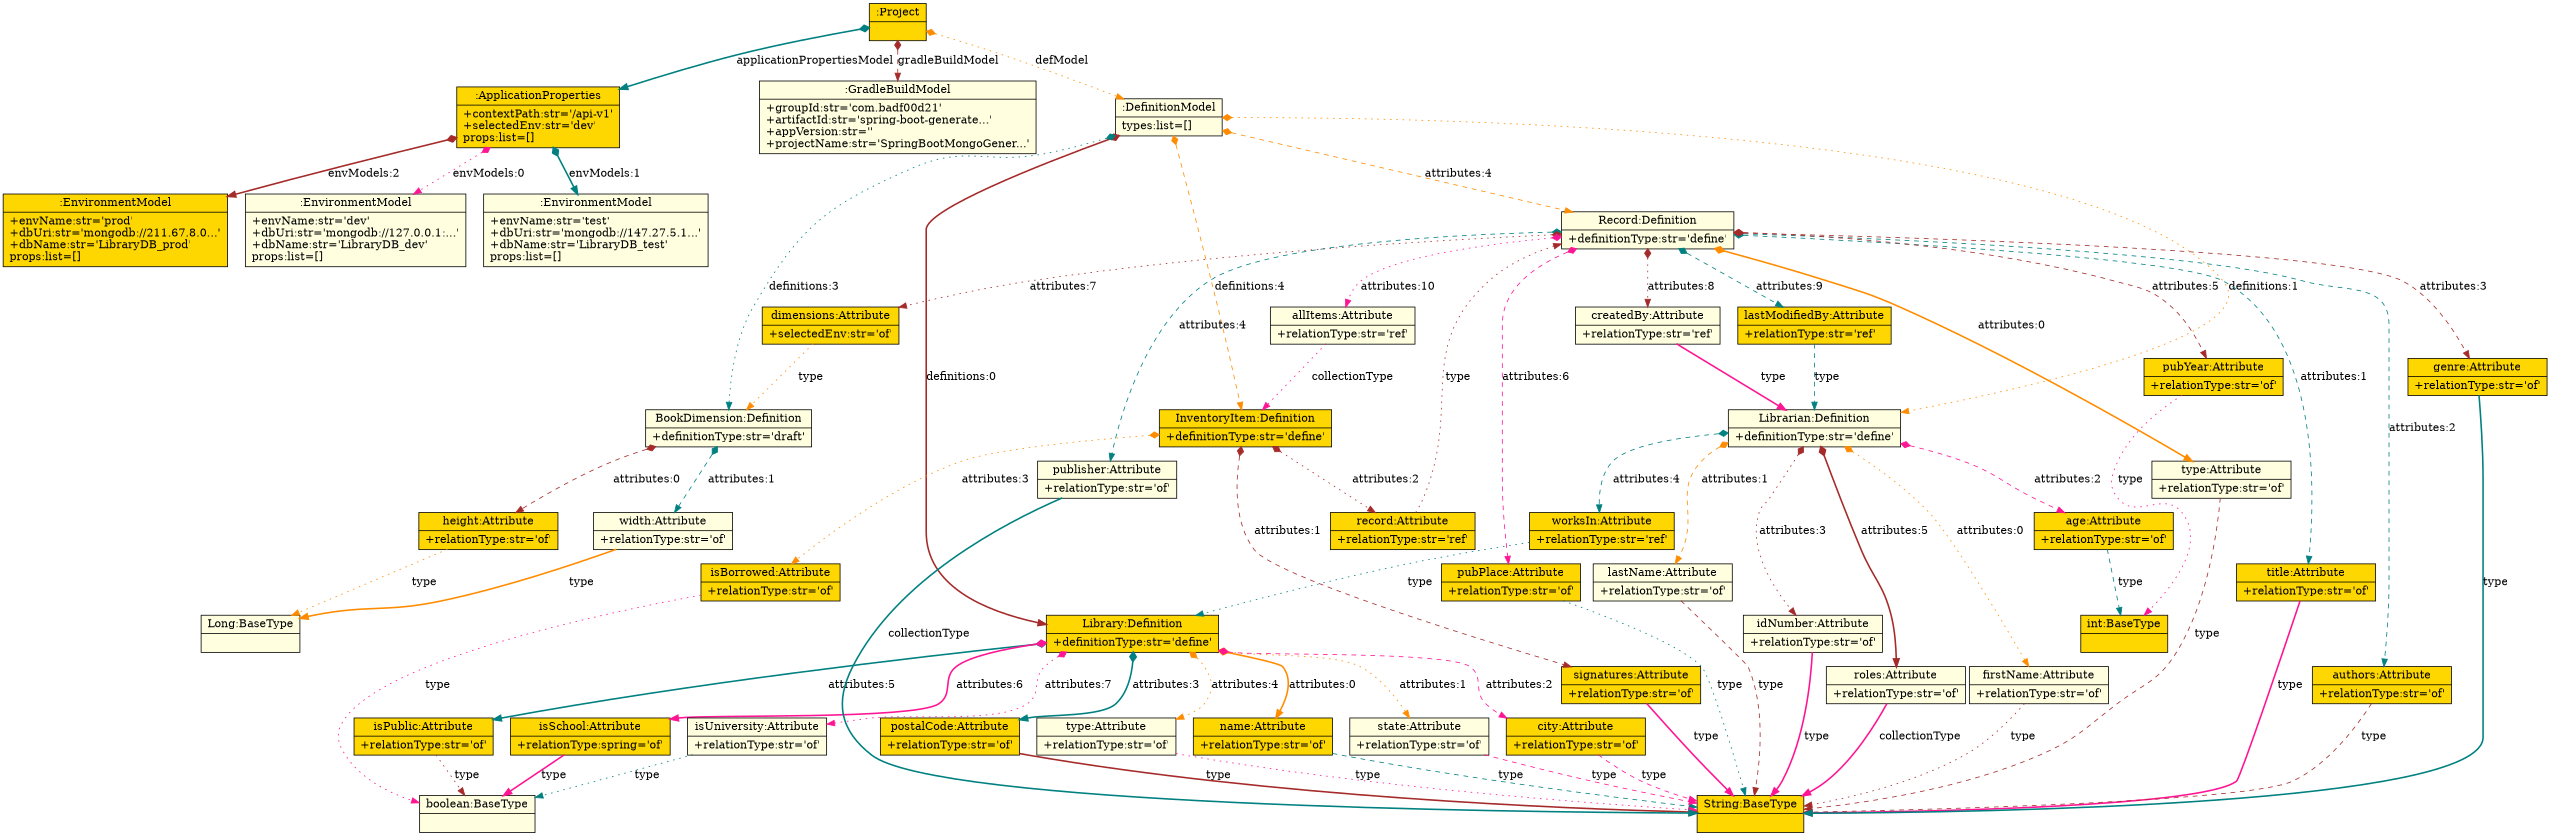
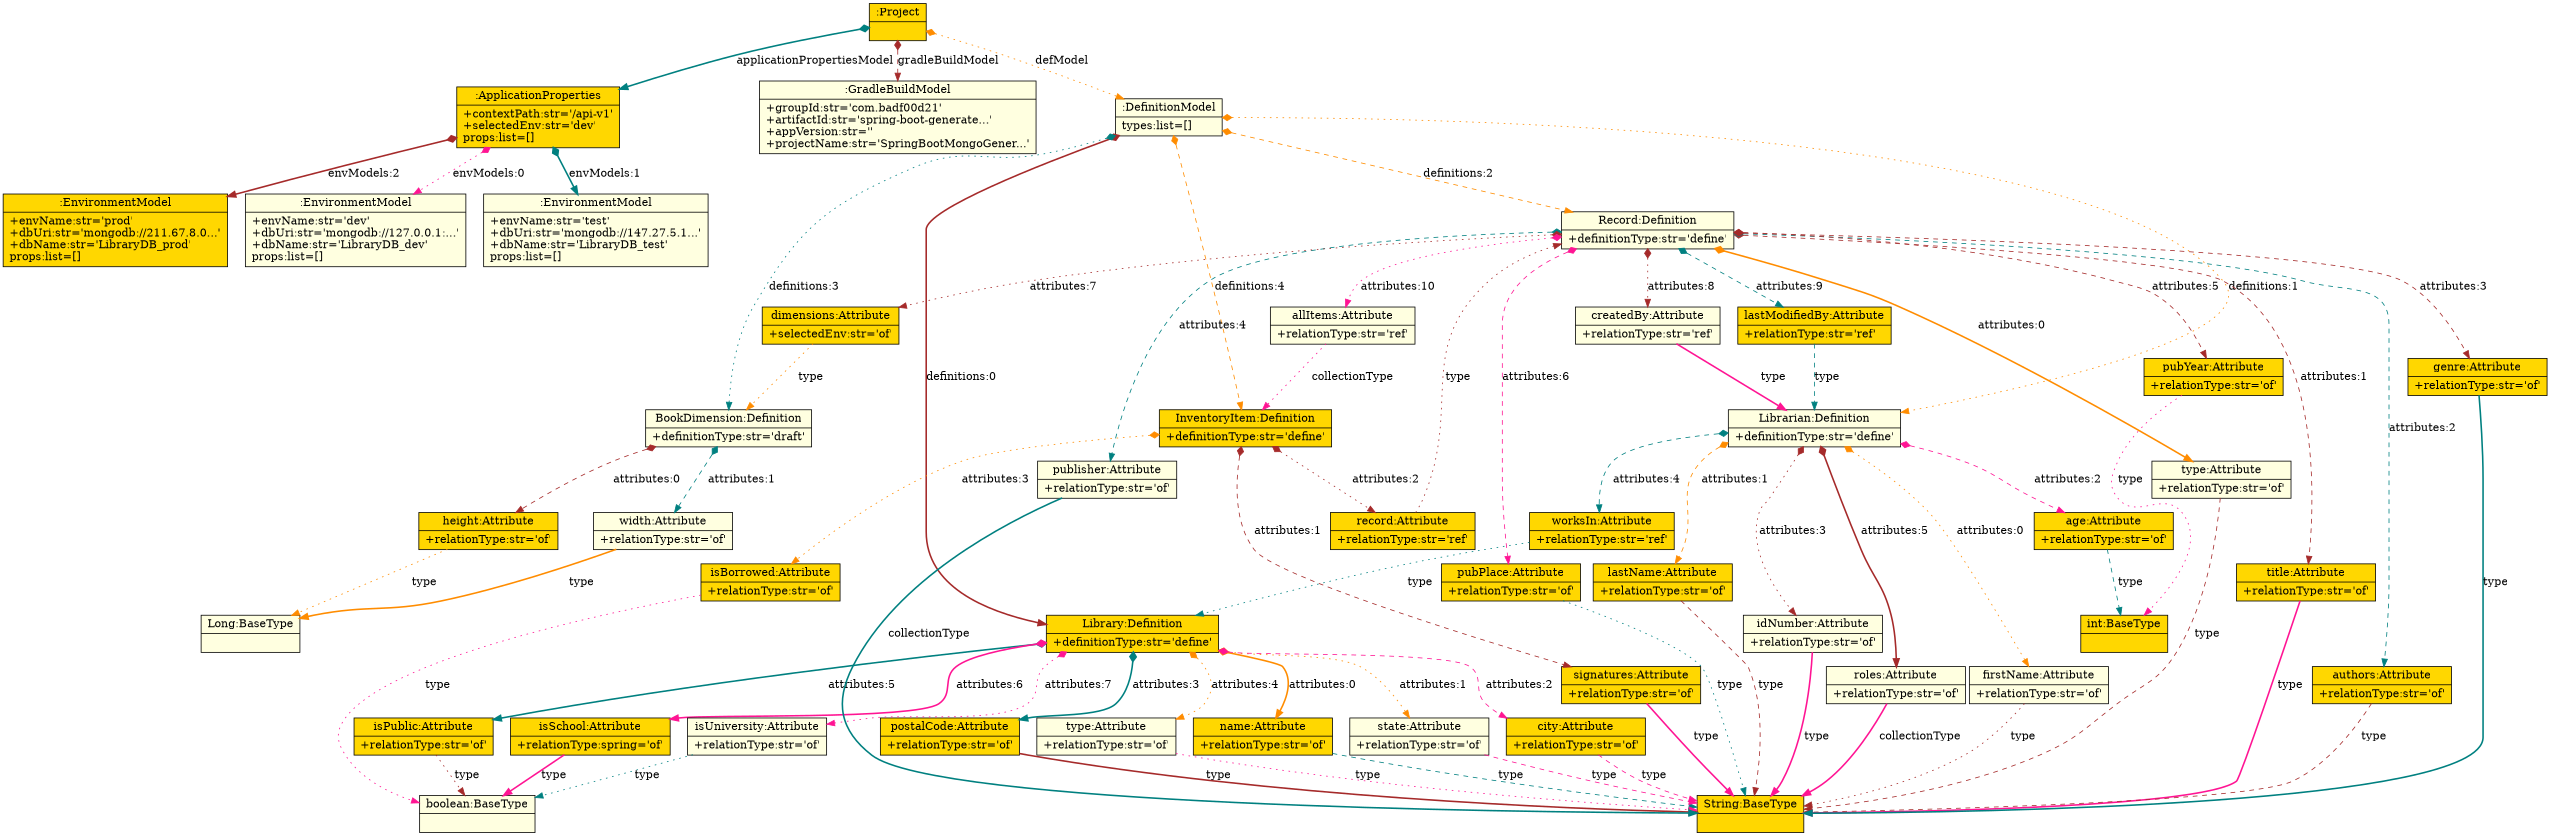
edge ":DefinitionModel" -- "Record:Definition": label "attributes:4" -> "definitions:2"
edge "Record:Definition" -- "title:Attribute": color teal -> brown
node "lastName:Attribute": fillcolor lightyellow -> gold
